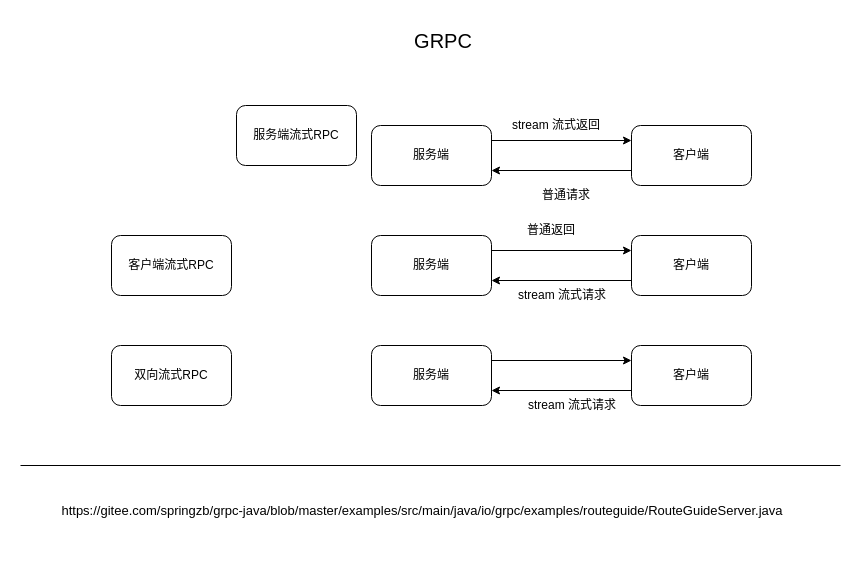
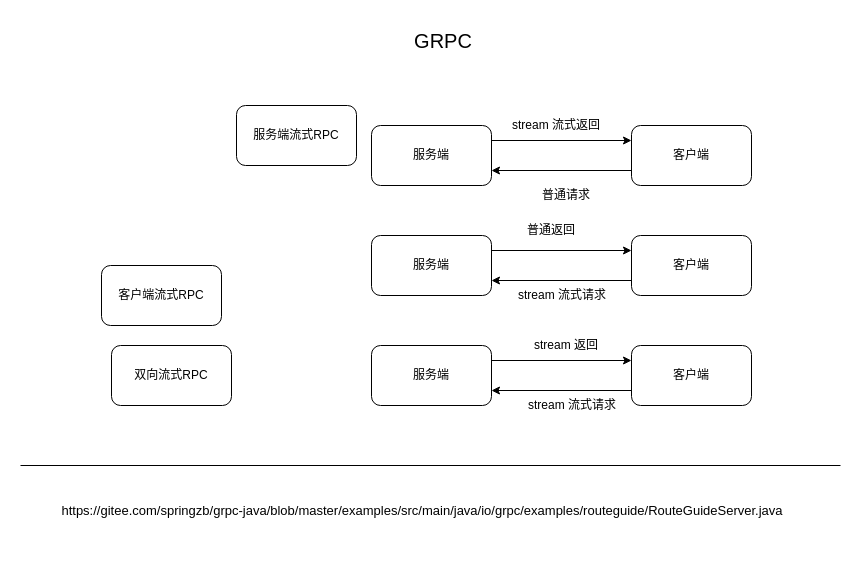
node "客户端流式RPC": moved (172, 266) -> (162, 296)
node "stream 返回": added
